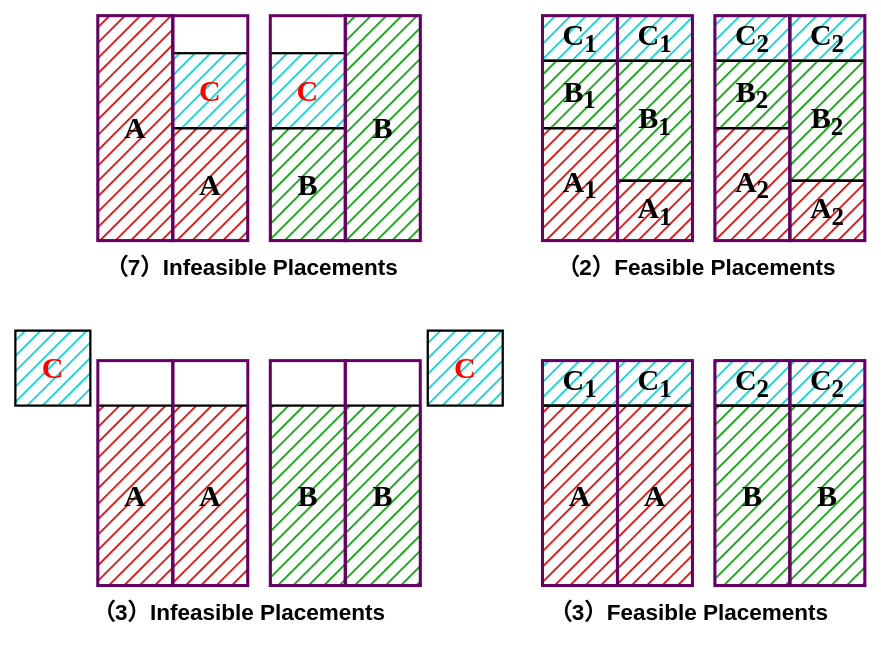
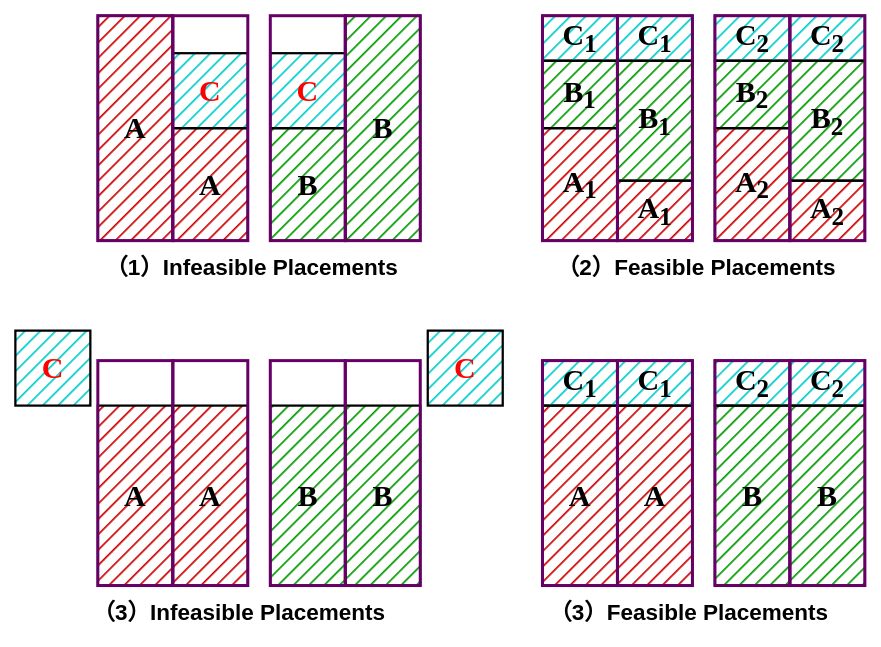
node "（7）Infeasible Placements": label "（7）Infeasible Placements" -> "（1）Infeasible Placements"
